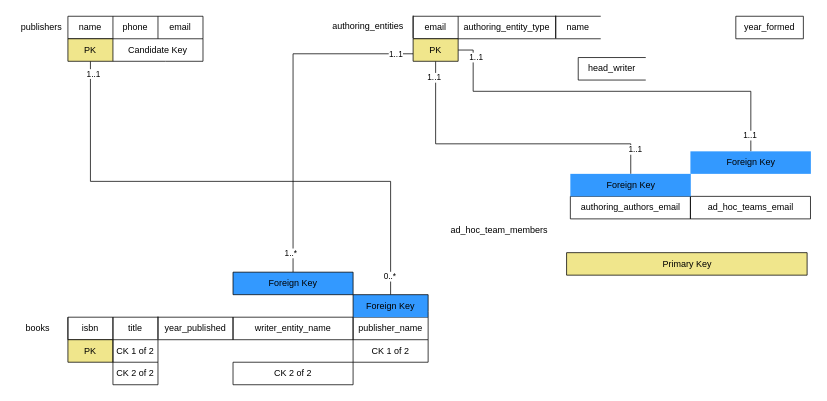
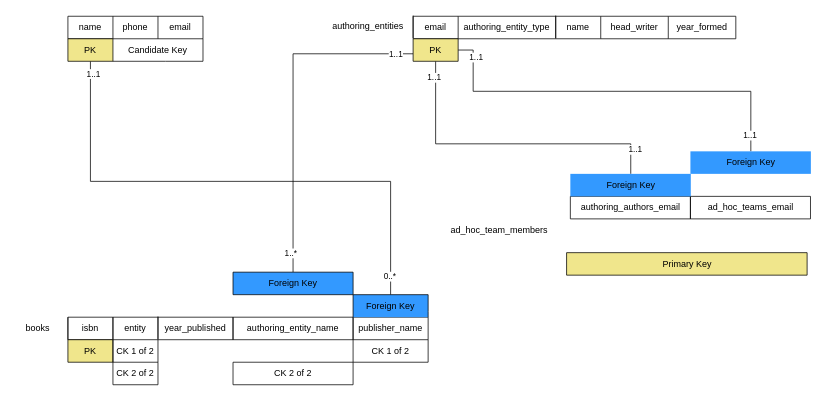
node "publishers": removed
node "year_formed": moved (769, 27) -> (702, 27)
node "head_writer": moved (612, 69) -> (634, 27)
node "title": label "title" -> "entity"
node "writer_entity_name": label "writer_entity_name" -> "authoring_entity_name"
